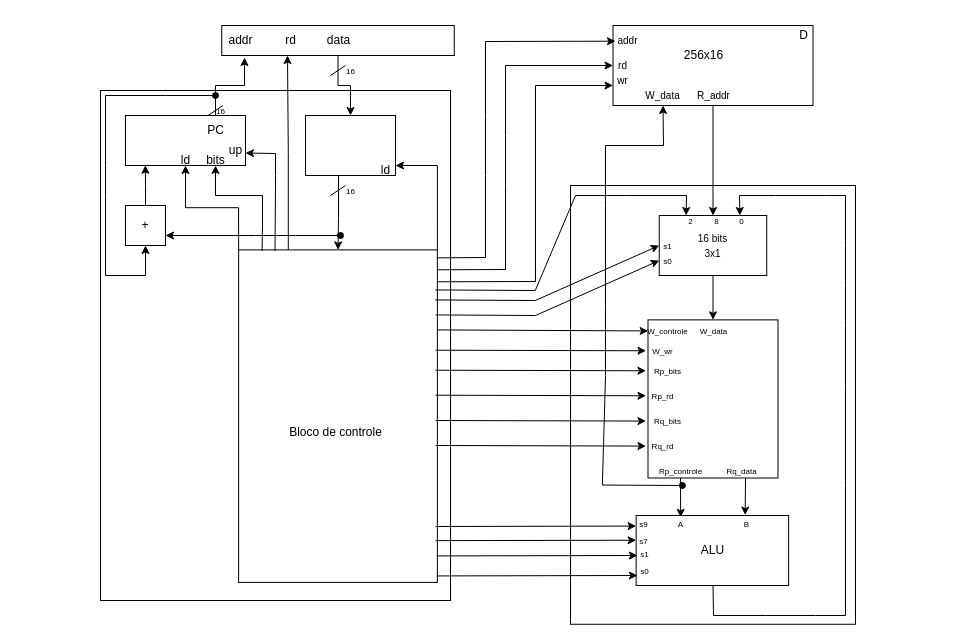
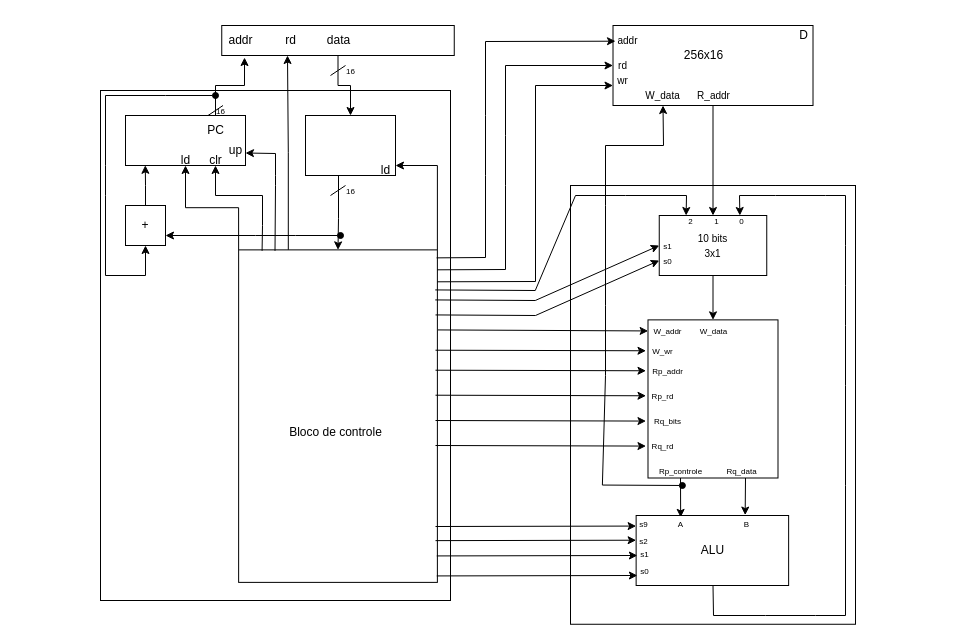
node "bits": label "bits" -> "clr"
node "8": label "8" -> "1"
node "16 bits 3x1": label "16 bits 3x1" -> "10 bits 3x1"
node "W_controle": label "W_controle" -> "W_addr"
node "Rp_bits": label "Rp_bits" -> "Rp_addr"
node "s7": label "s7" -> "s2"
